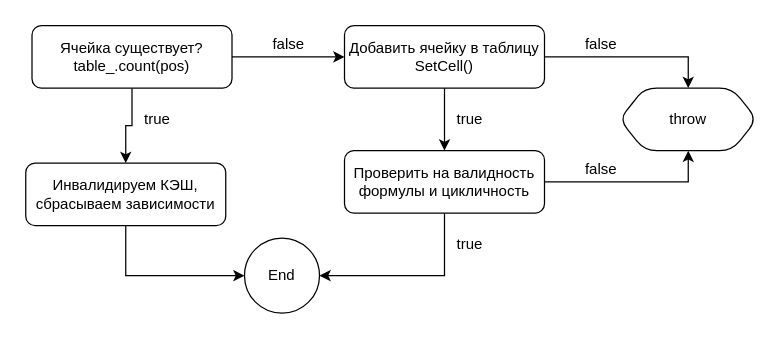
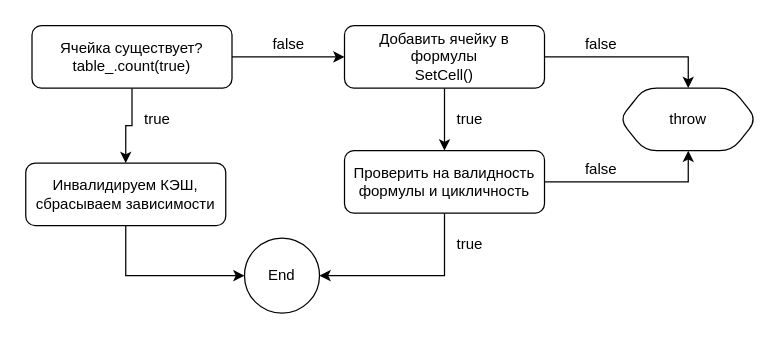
node "Ячейка существует? table_.count(pos)": label "Ячейка существует? table_.count(pos)" -> "Ячейка существует? table_.count(true)"
node "Добавить ячейку в таблицуSetCell()": label "Добавить ячейку в таблицуSetCell()" -> "Добавить ячейку в формулыSetCell()"
